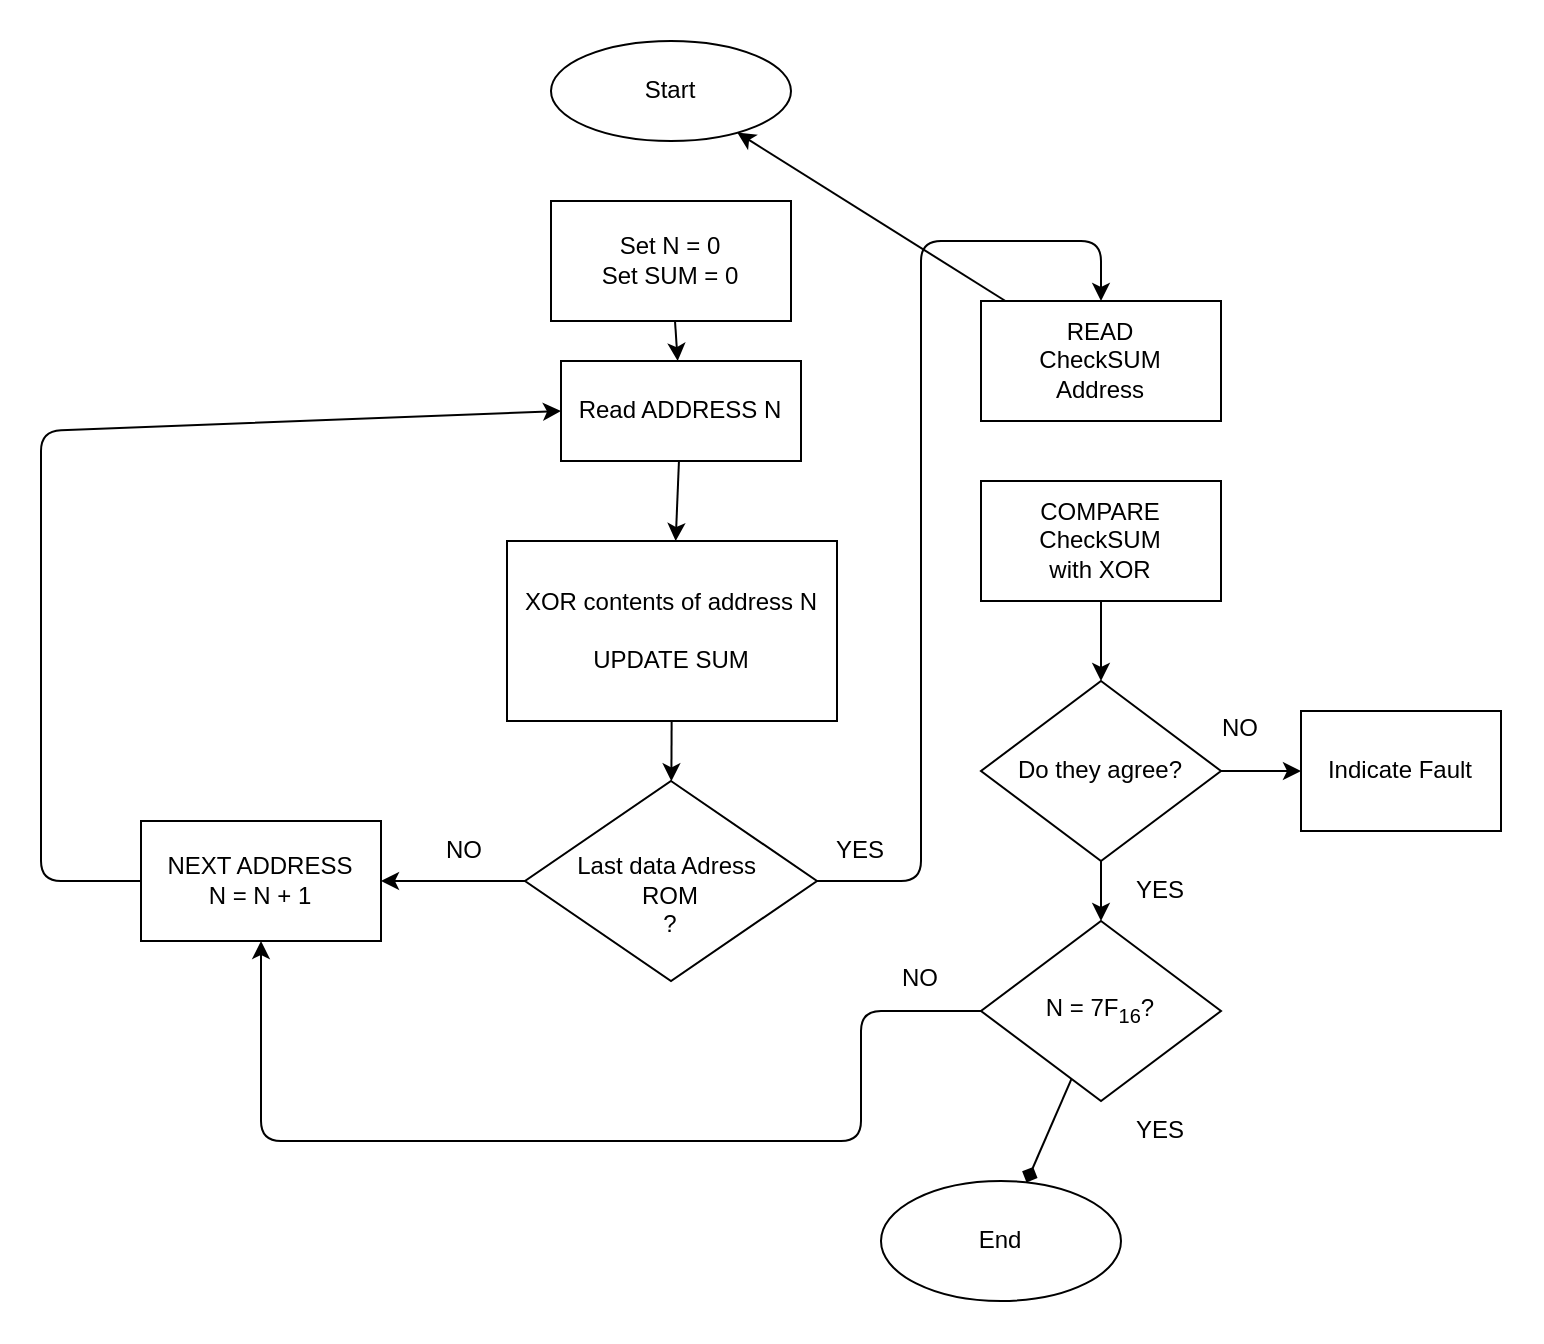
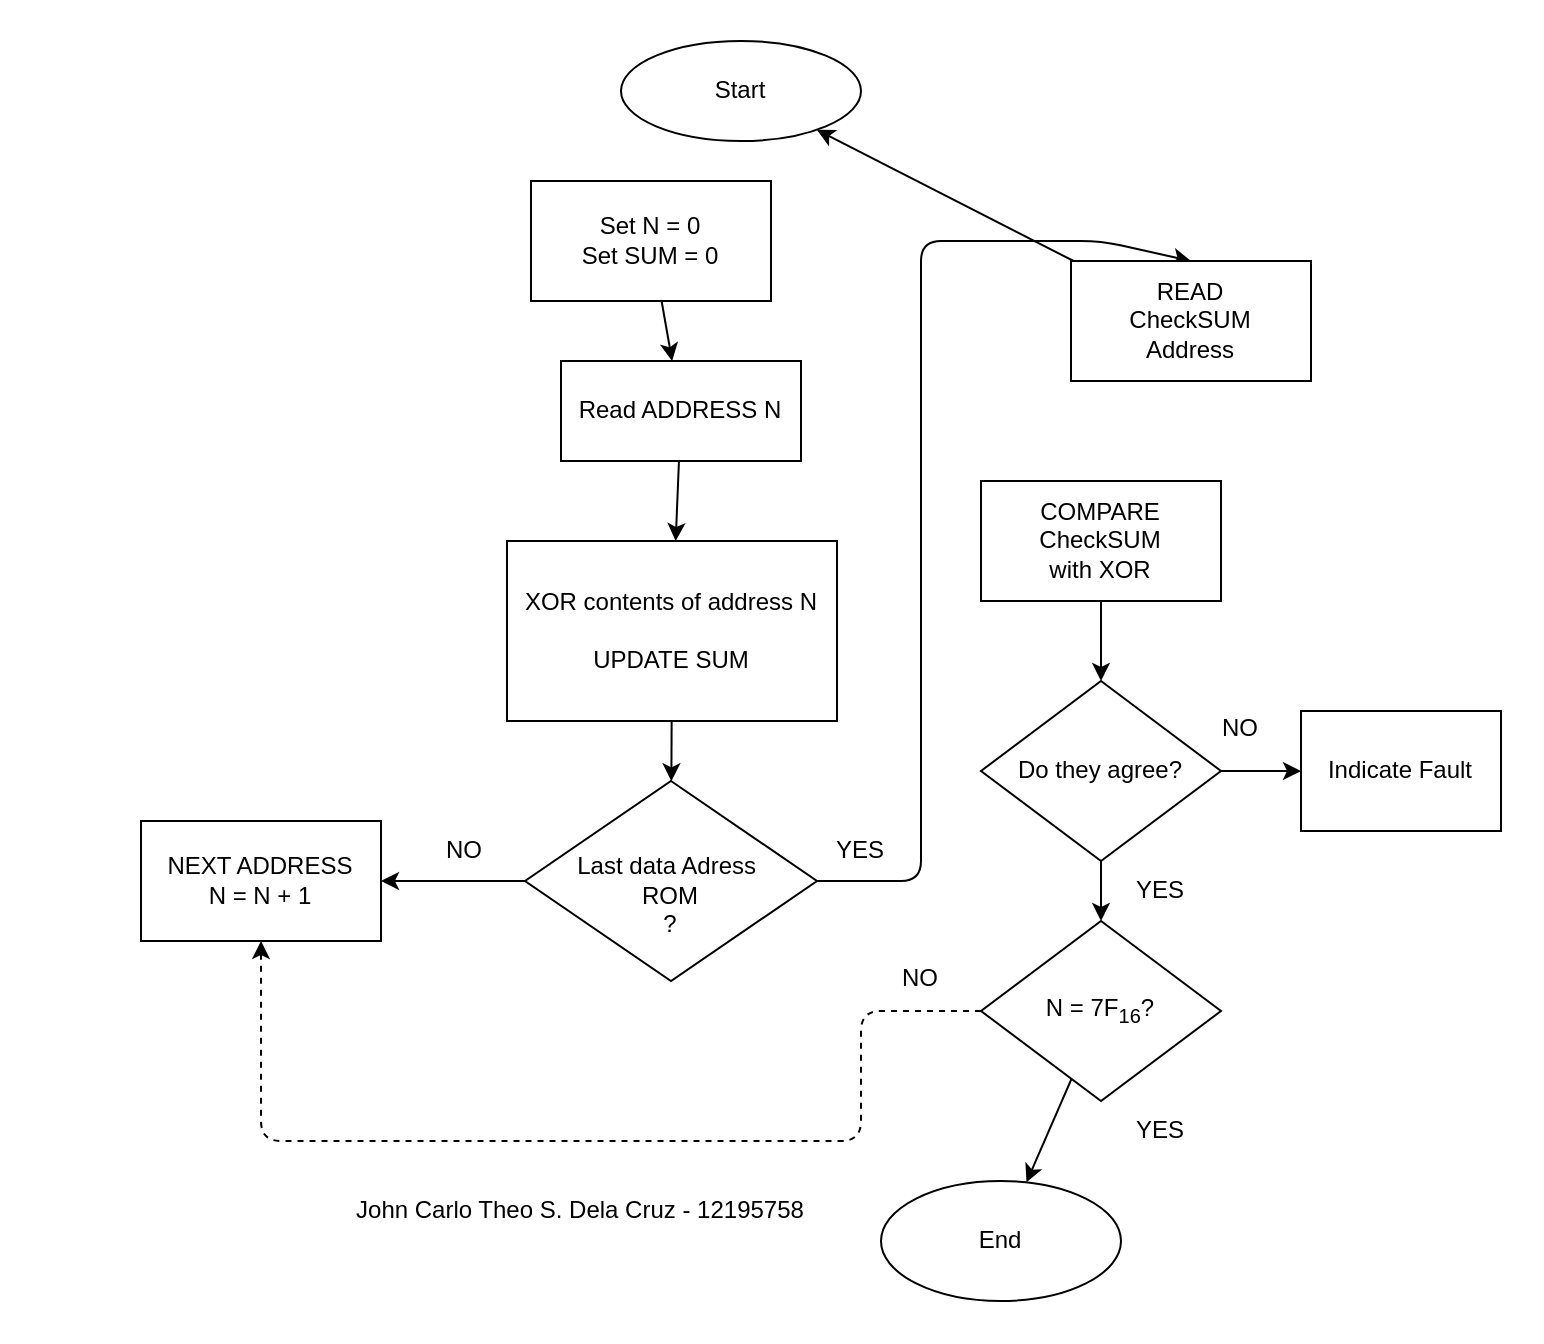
node "Start": moved (671, 91) -> (741, 91)
node "Set N = 0 Set SUM = 0": moved (671, 261) -> (651, 241)
node "READ CheckSUM Address": moved (1101, 361) -> (1191, 321)
edge "NEXT ADDRESS N = N + 1" -> "Read ADDRESS N": removed
edge "N = 7F16?" -> "NEXT ADDRESS N = N + 1": style solid -> dashed
edge "N = 7F16?" -> "End": arrowhead diamond -> classic
node "John Carlo Theo S. Dela Cruz - 12195758": added
